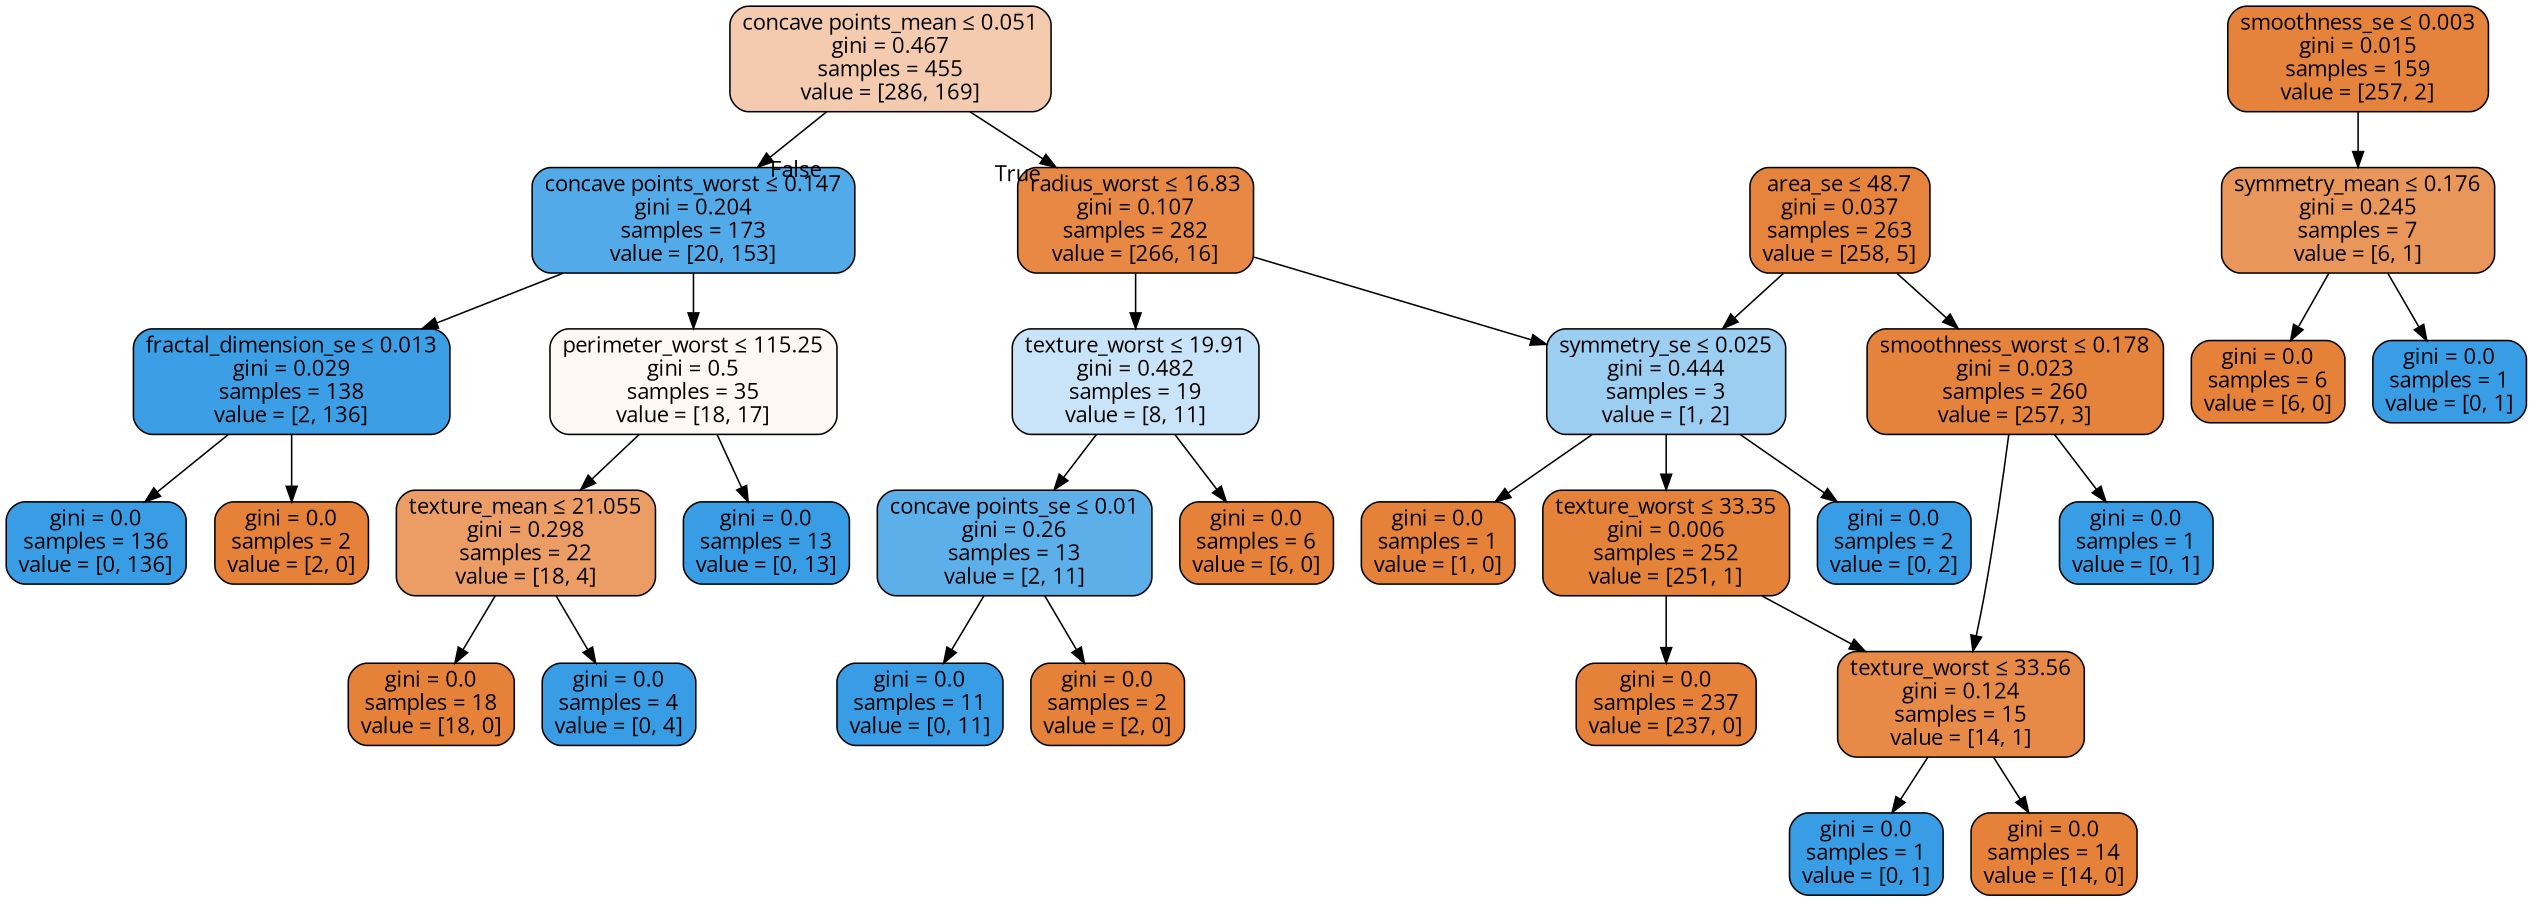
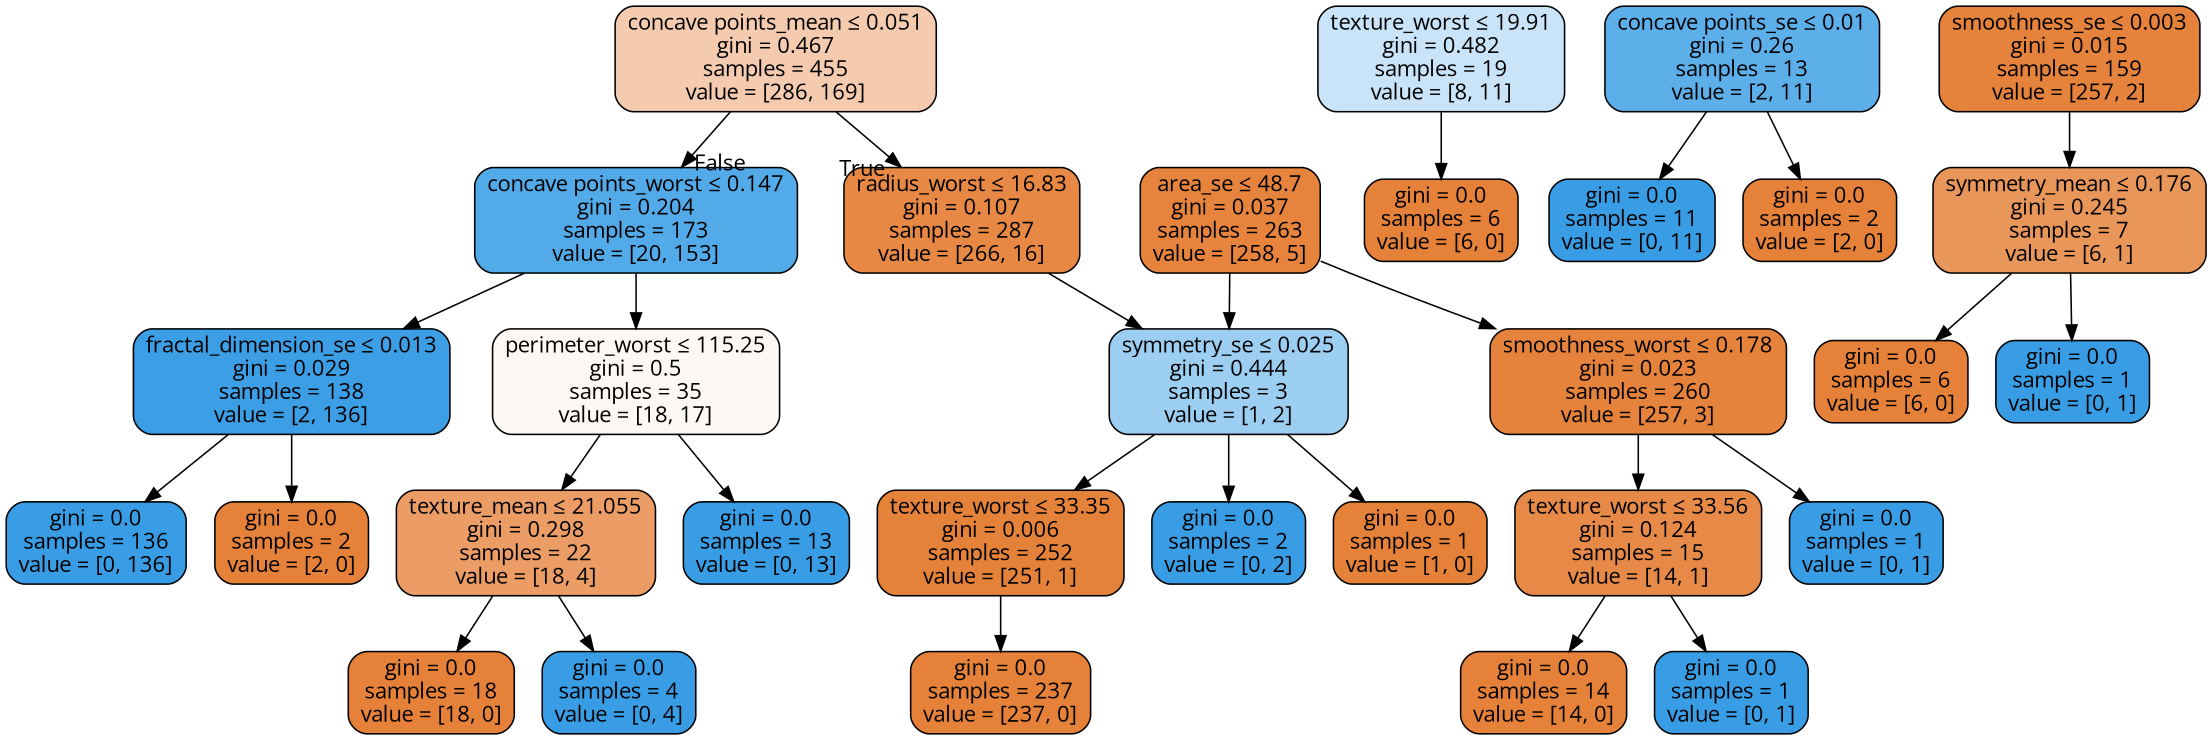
node "radius_worst ≤ 16.83": text "samples = 282" -> "samples = 287"
edge "radius_worst ≤ 16.83" -> "texture_worst ≤ 19.91": removed
edge "texture_worst ≤ 19.91" -> "concave points_se ≤ 0.01": removed
edge "texture_worst ≤ 33.35" -> "texture_worst ≤ 33.56": removed
